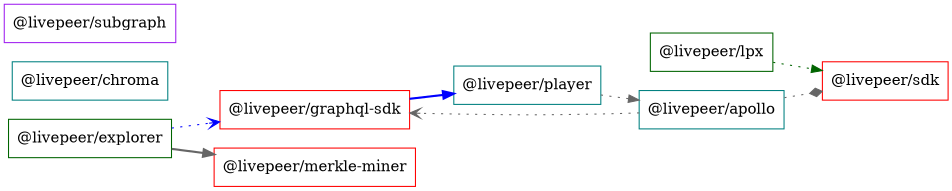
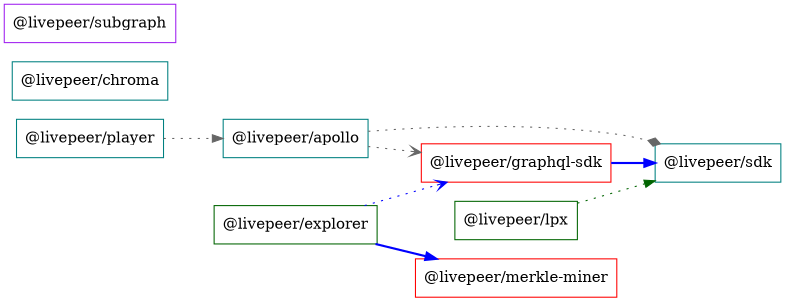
node "@livepeer/sdk": color red -> teal
edge "@livepeer/graphql-sdk" -> "@livepeer/player": now "@livepeer/graphql-sdk" -> "@livepeer/sdk"
edge "@livepeer/explorer" -> "@livepeer/merkle-miner": color gray40 -> blue
